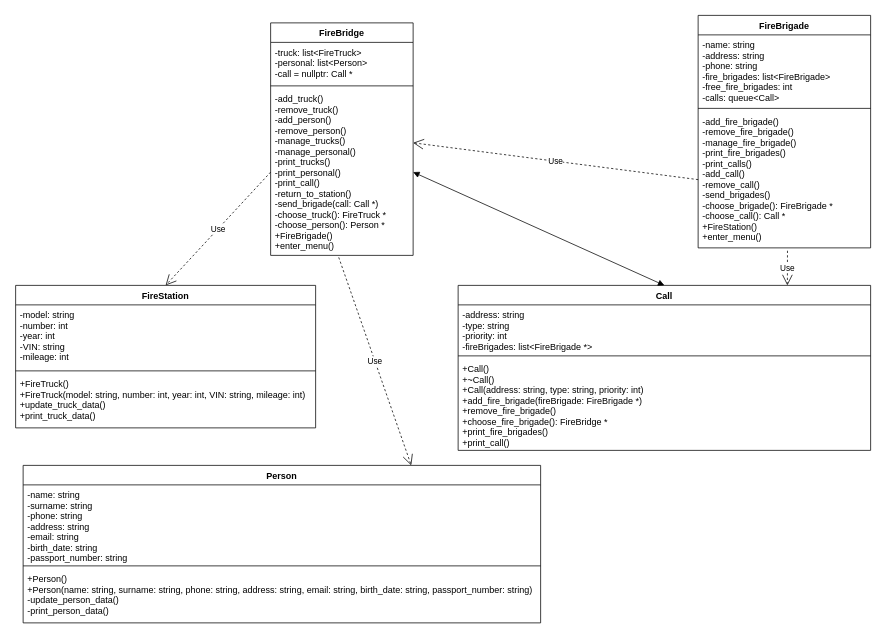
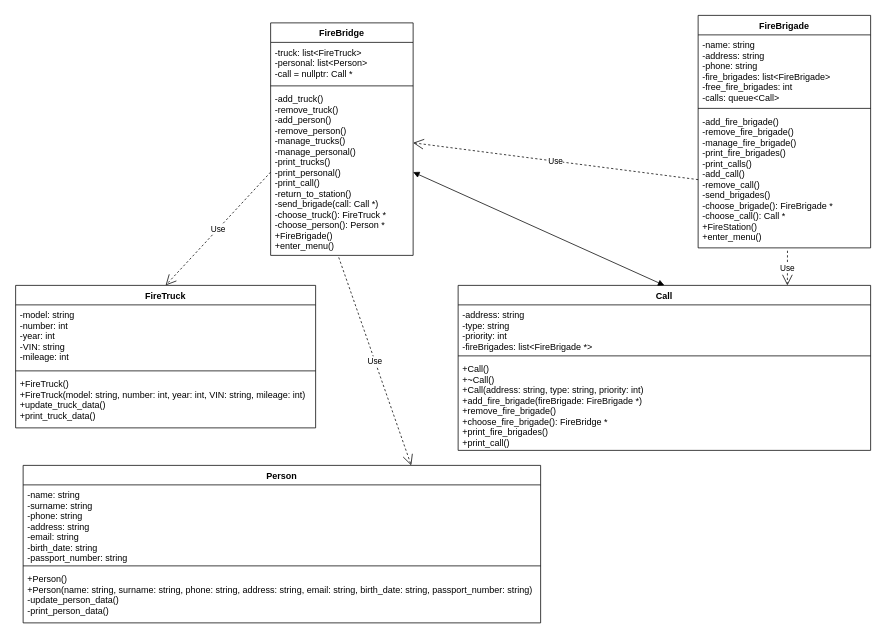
node "FireStation": label "FireStation" -> "FireTruck"
